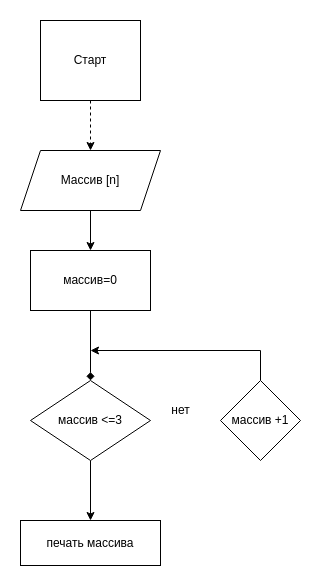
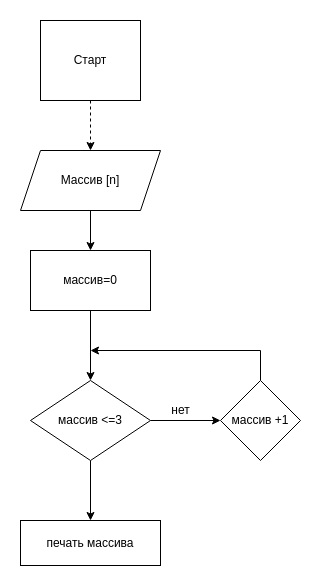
edge "массив=0" -> "массив <=3": arrowhead diamond -> classic
edge "массив <=3" -> "массив +1": added
